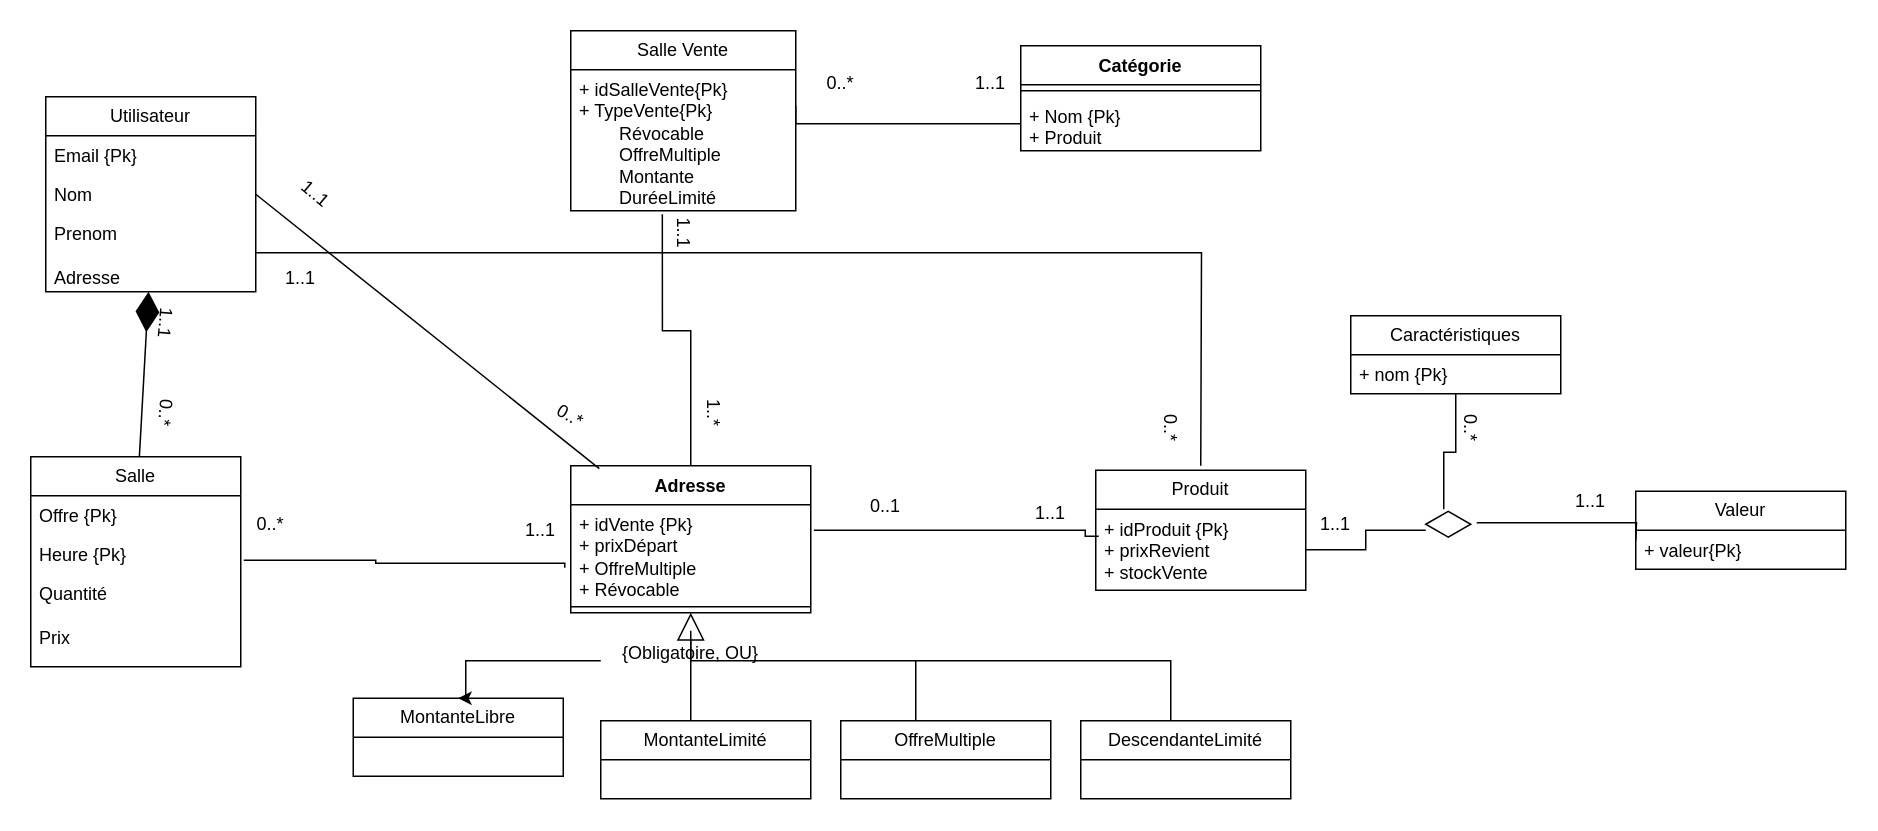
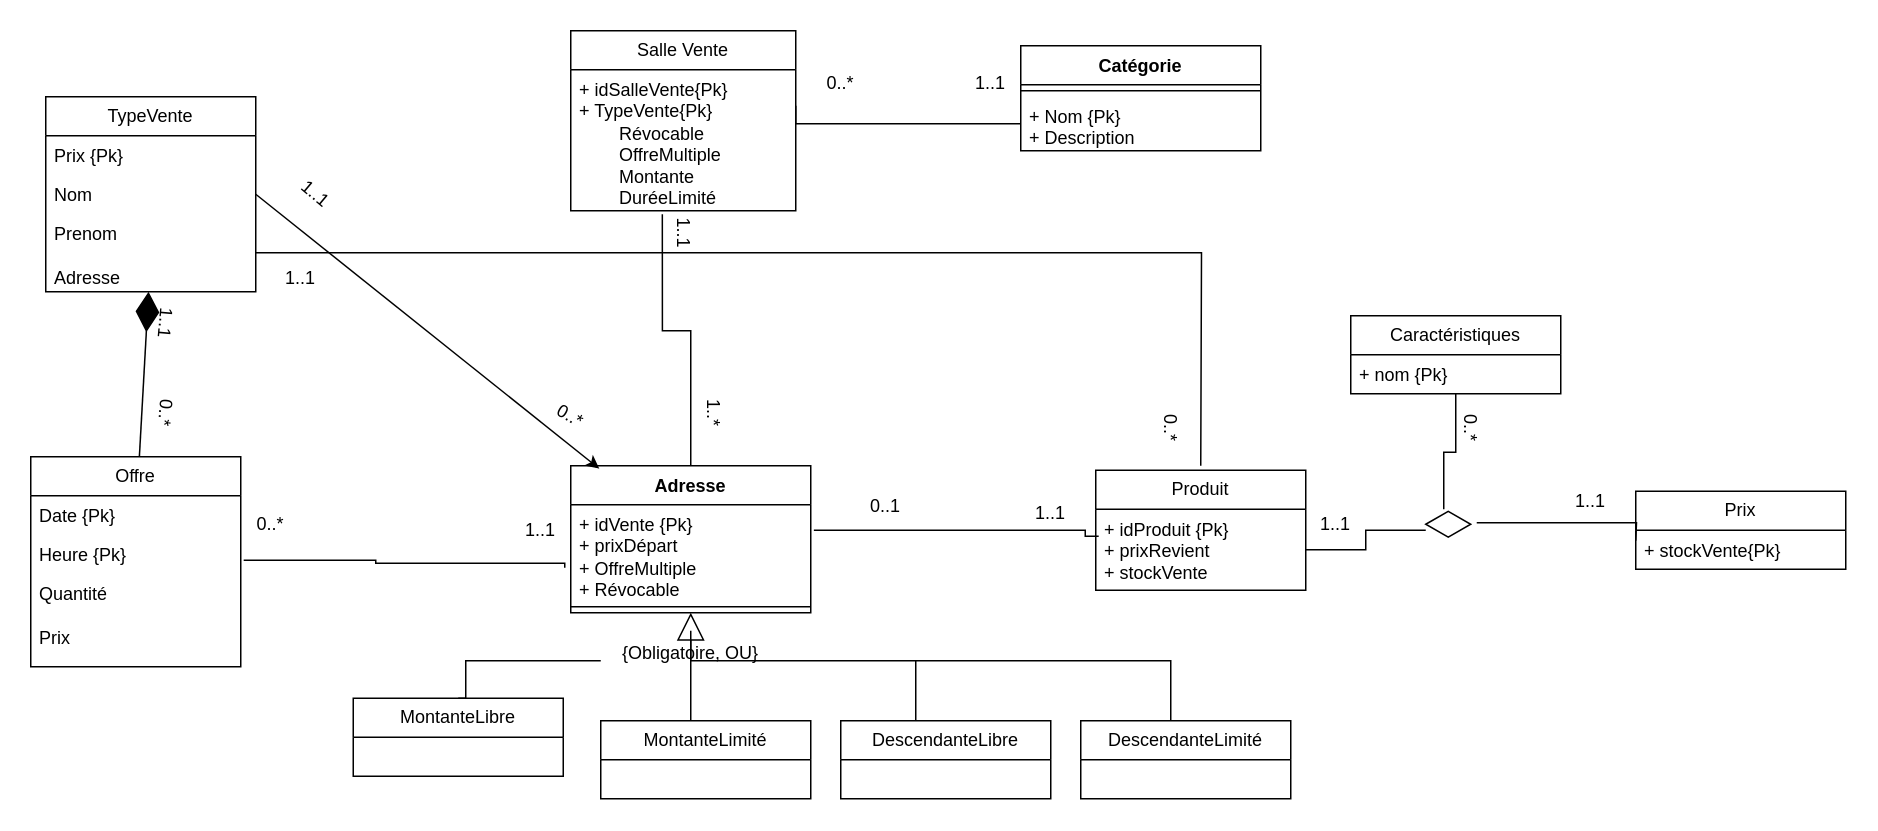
node "Utilisateur": label "Utilisateur" -> "TypeVente"
node "+ Nom {Pk} + Produit": label "+ Nom {Pk} + Produit" -> "+ Nom {Pk} + Description"
node "Email {Pk}": label "Email {Pk}" -> "Prix {Pk}"
edge "Nom" -- "Adresse": arrowhead none -> classic
node "Salle": label "Salle" -> "Offre"
node "Valeur": label "Valeur" -> "Prix"
node "Offre {Pk}": label "Offre {Pk}" -> "Date {Pk}"
node "+ valeur{Pk}": label "+ valeur{Pk}" -> "+ stockVente{Pk}"
edge "{Obligatoire, OU}" -> "MontanteLibre": arrowhead classic -> none
node "OffreMultiple": label "OffreMultiple" -> "DescendanteLibre"
